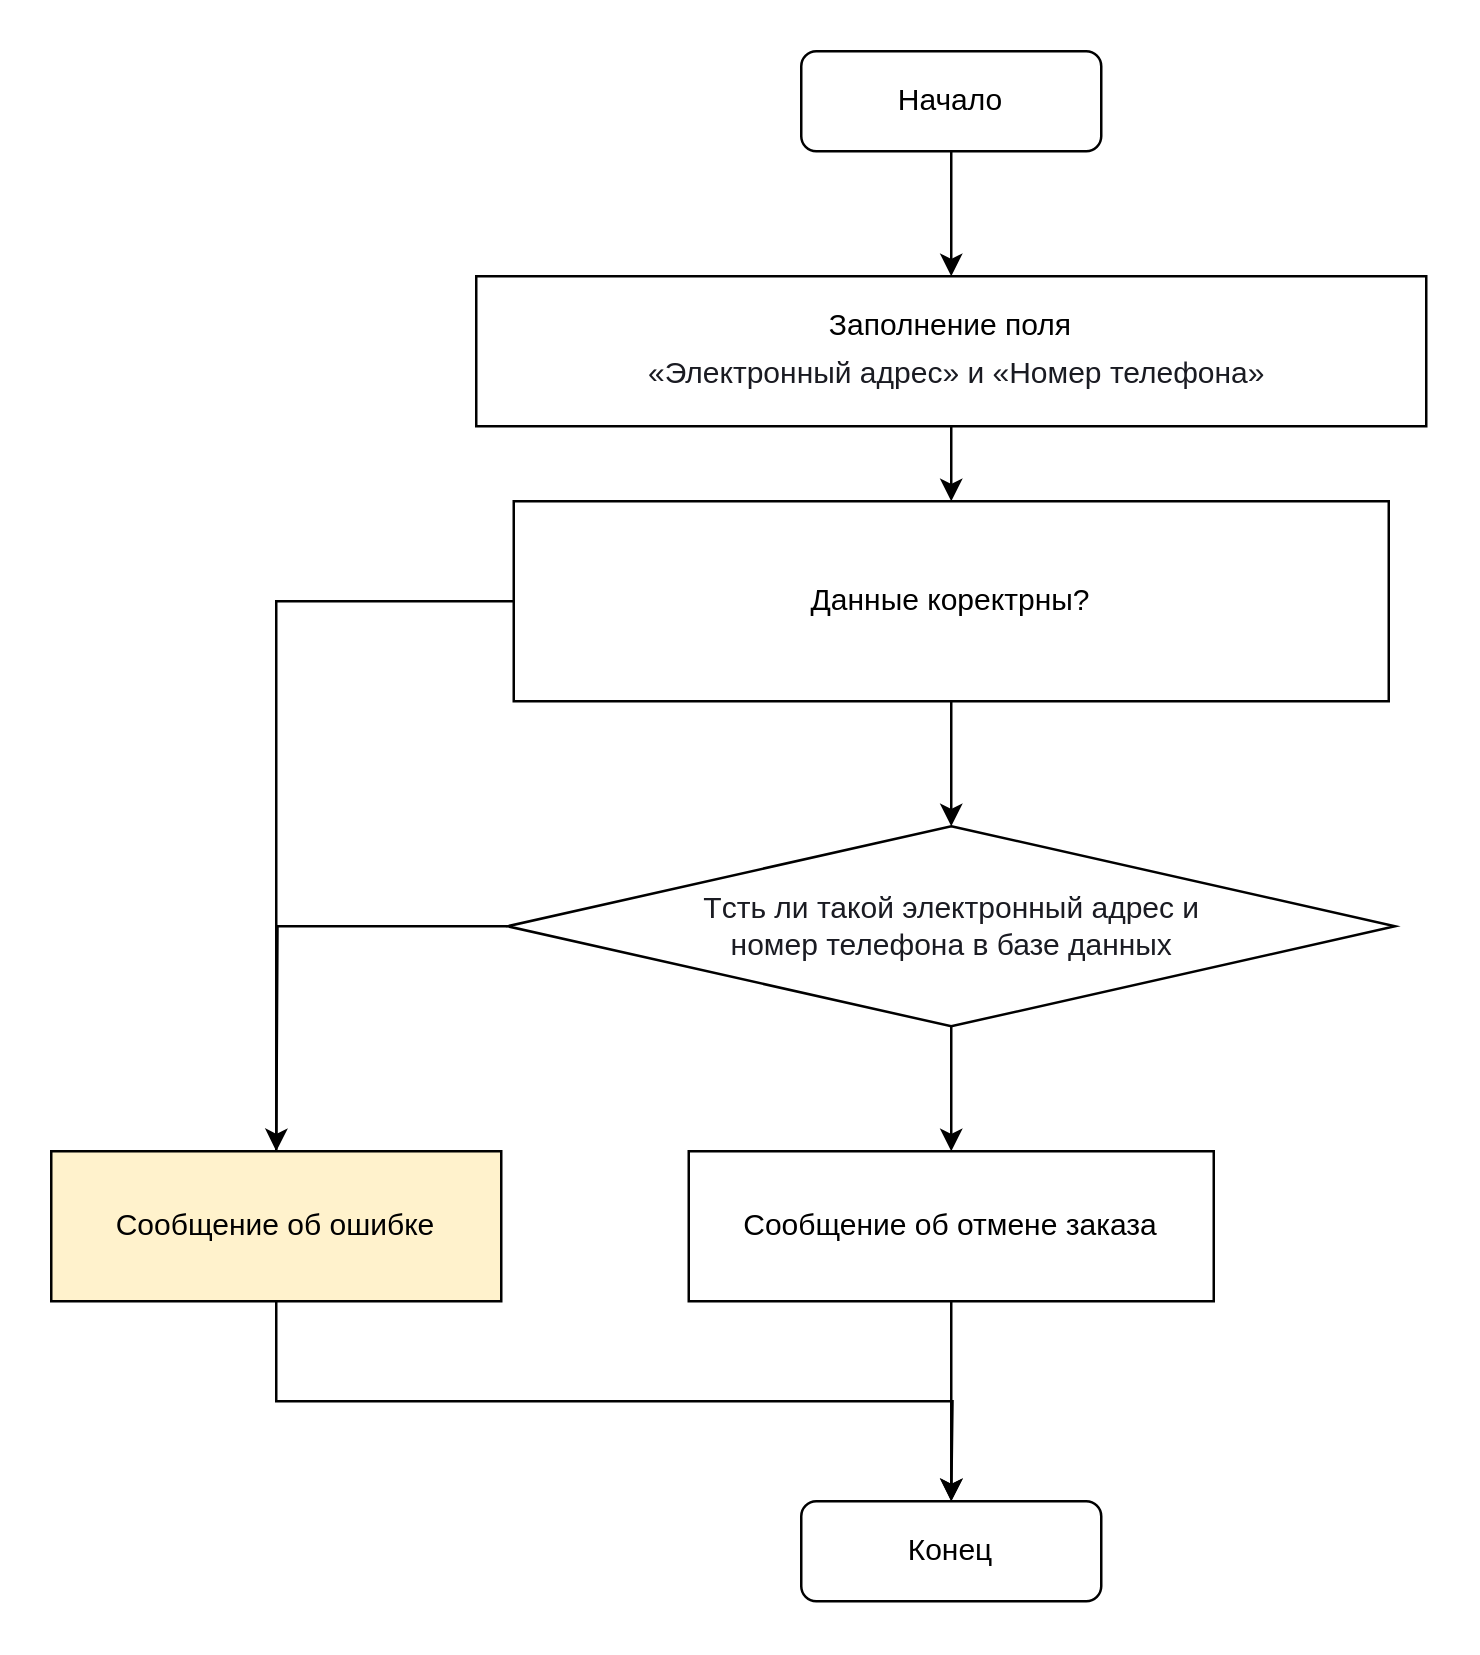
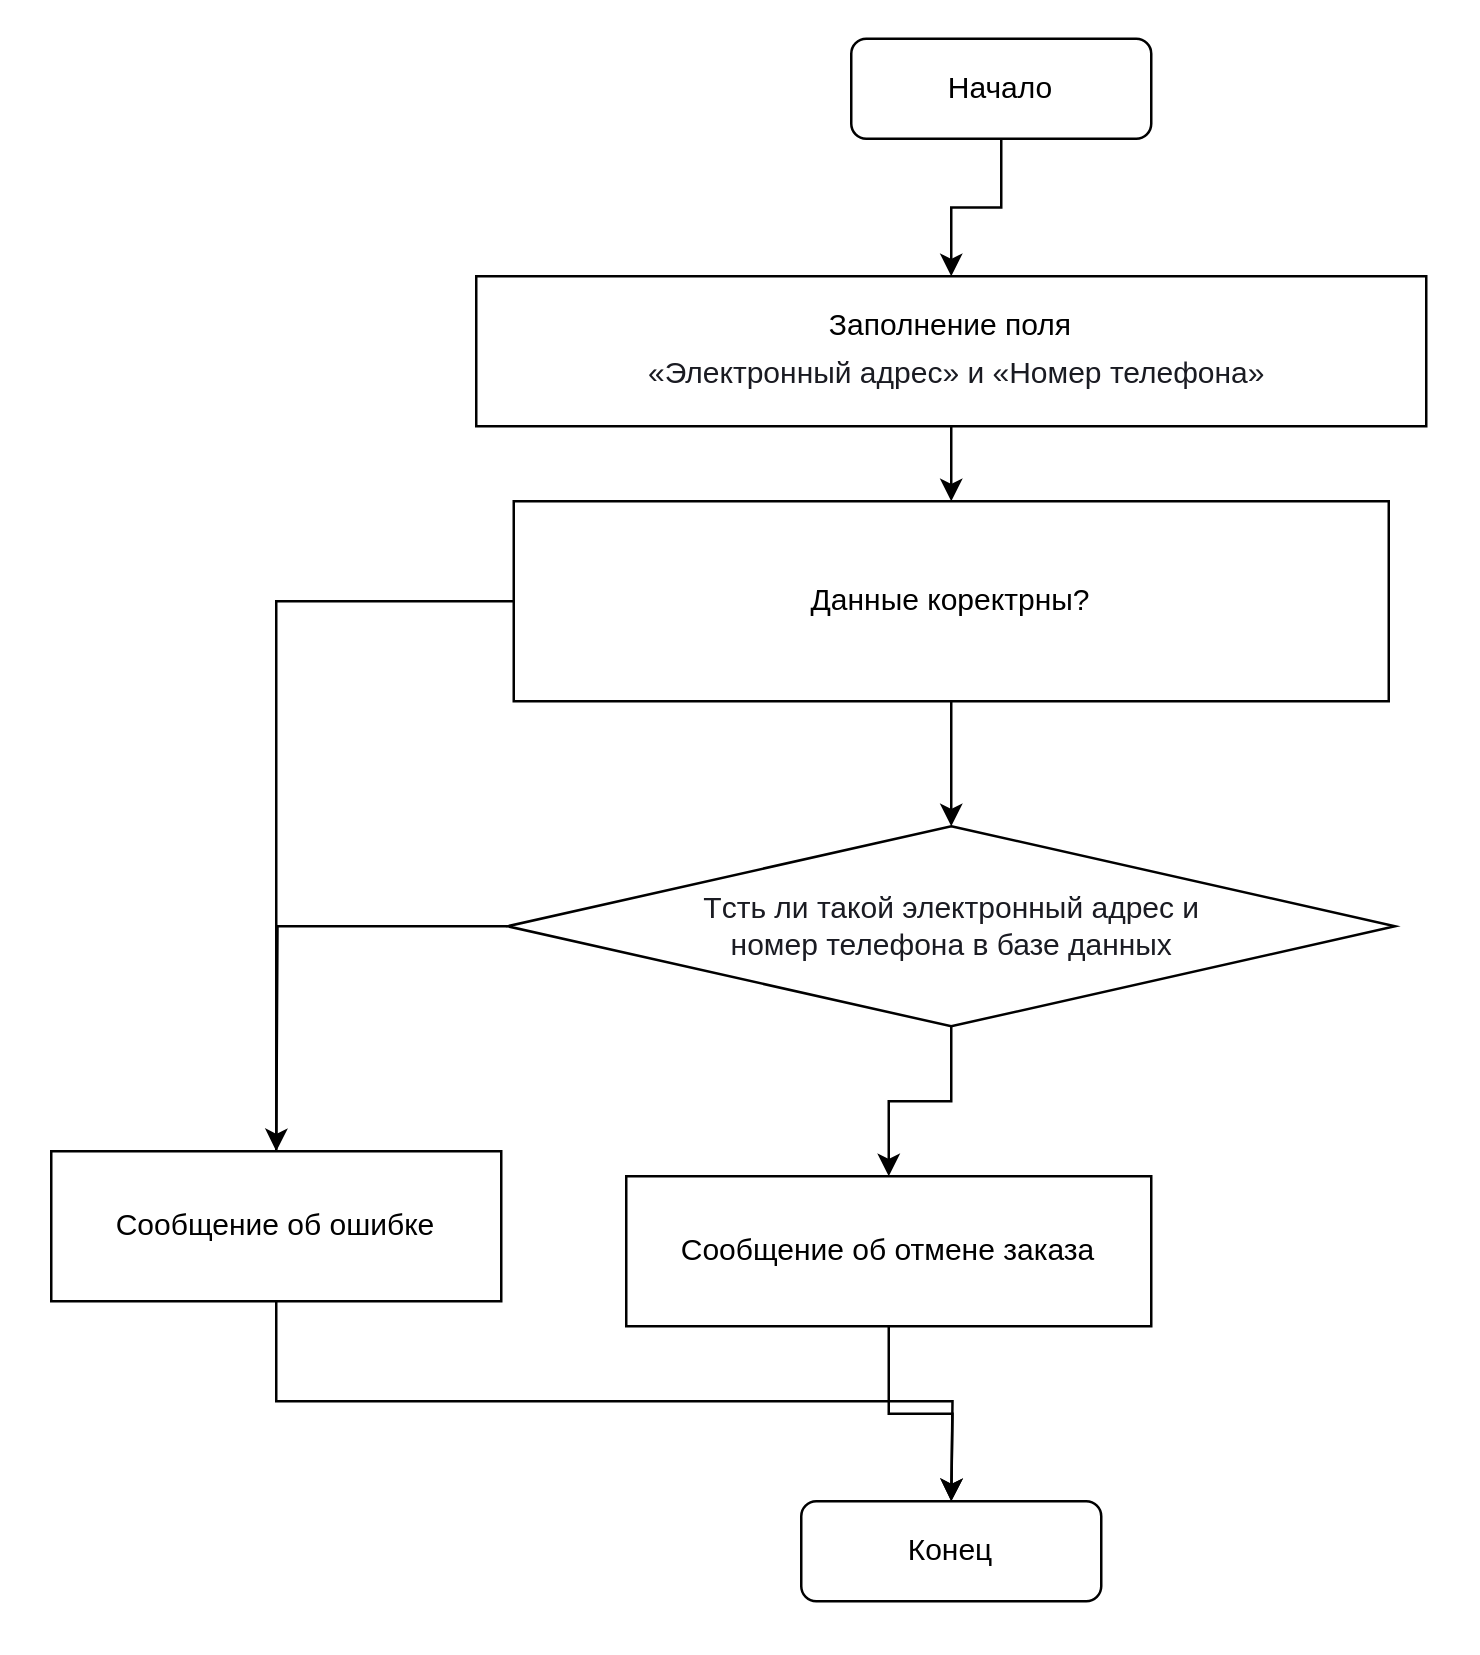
node "Начало": moved (951, 101) -> (1001, 89)
node "Сообщение об ошибке": fillcolor #fff2cc -> #ffffff
node "Сообщение об отмене заказа": moved (951, 1226) -> (889, 1251)
